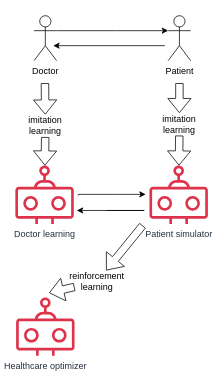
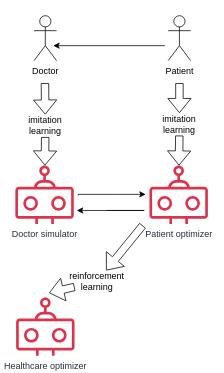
edge "Doctor" -> "Patient": removed
node "Doctor learning": label "Doctor learning" -> "Doctor simulator"
node "Patient simulator": label "Patient simulator" -> "Patient optimizer"
